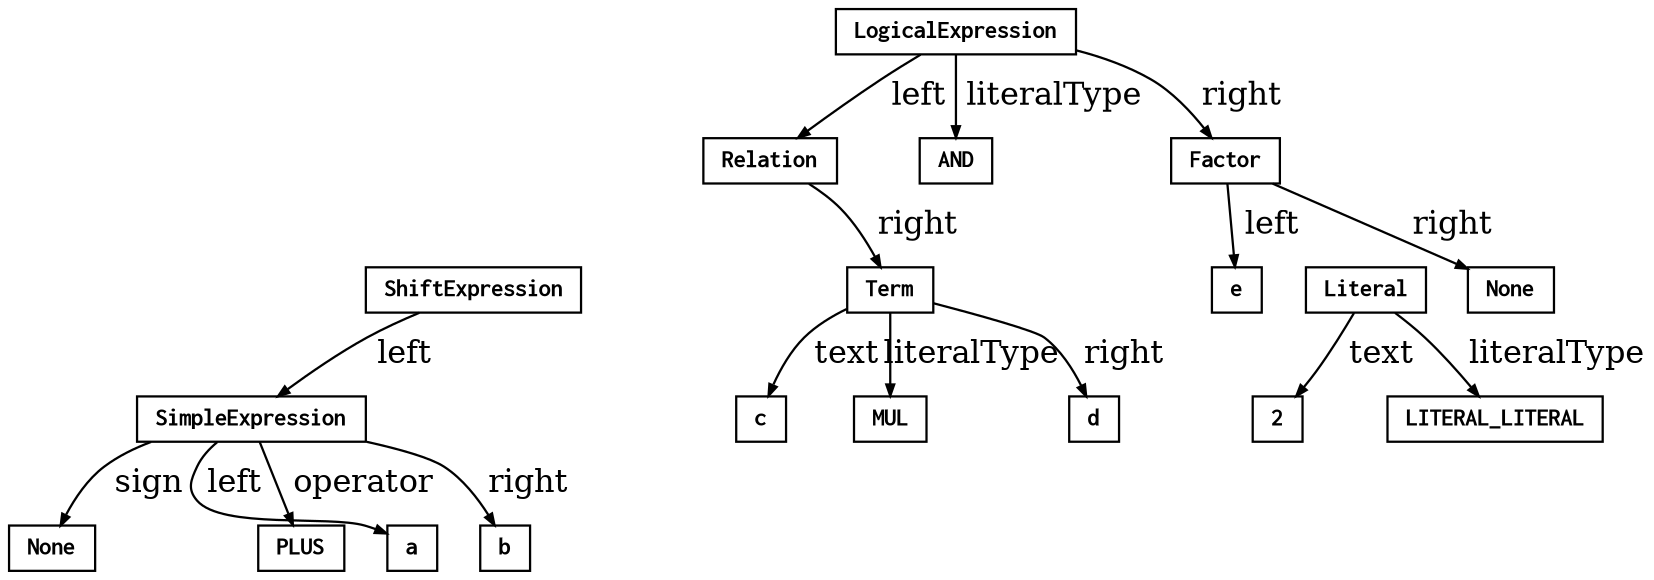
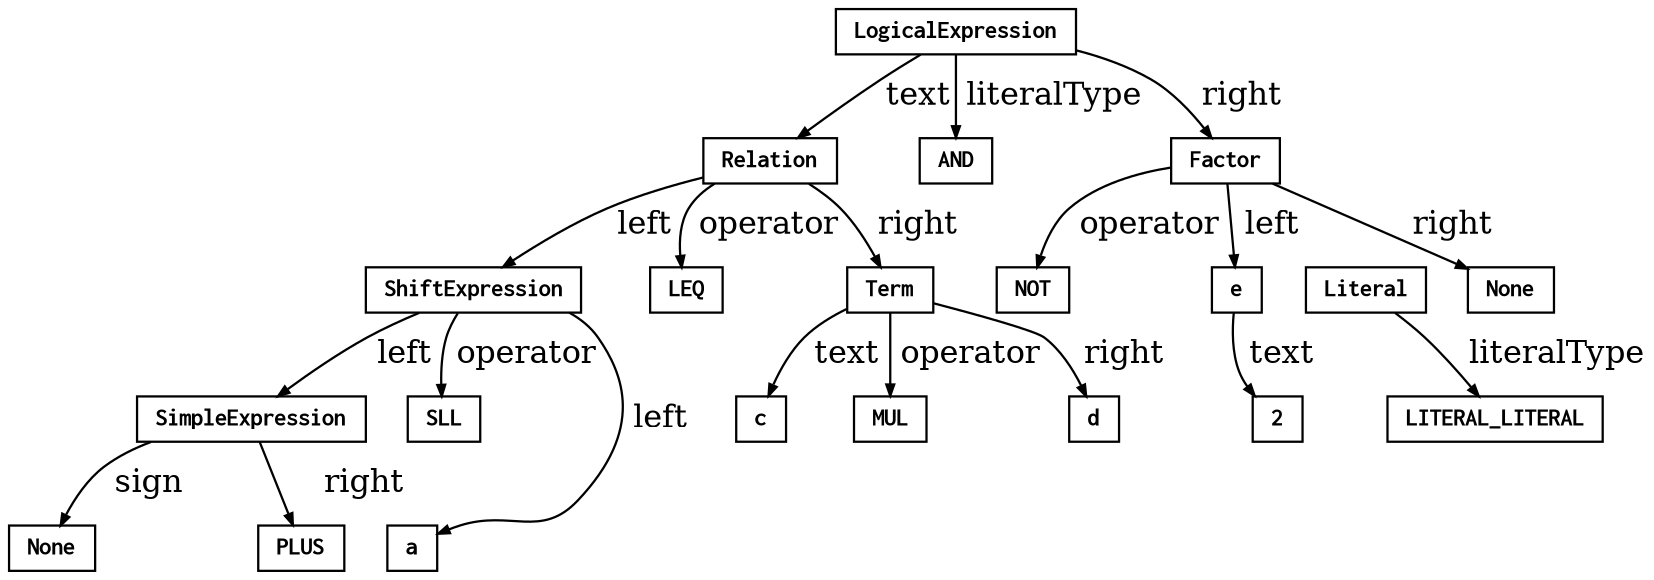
edge "LogicalExpression" -> "Relation": label " left" -> " text"
edge "Relation" -> "ShiftExpression": added, label "left"
node "LEQ": added
node "NOT": added
edge "Literal" -> "2": now "e" -> "2"
edge "Term" -> "MUL": label " literalType" -> " operator"
node "SLL": added
edge "SimpleExpression" -> "PLUS": label " operator" -> " right"
edge "SimpleExpression" -> "a": now "ShiftExpression" -> "a"
node "b": removed
